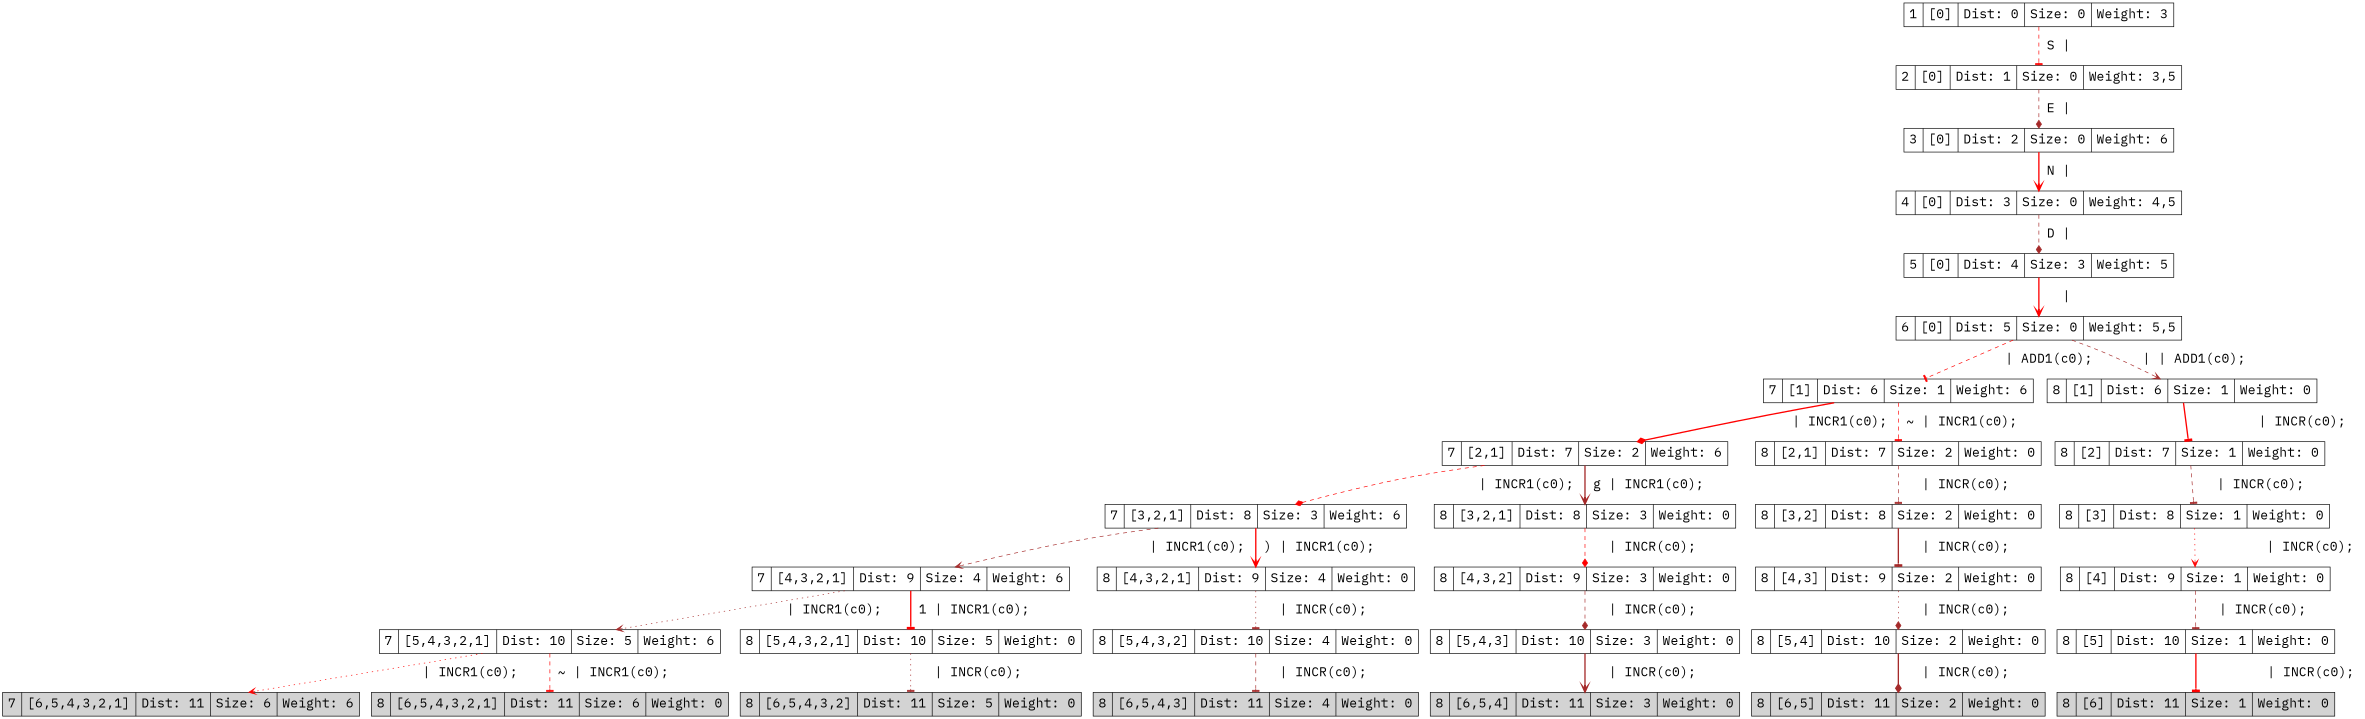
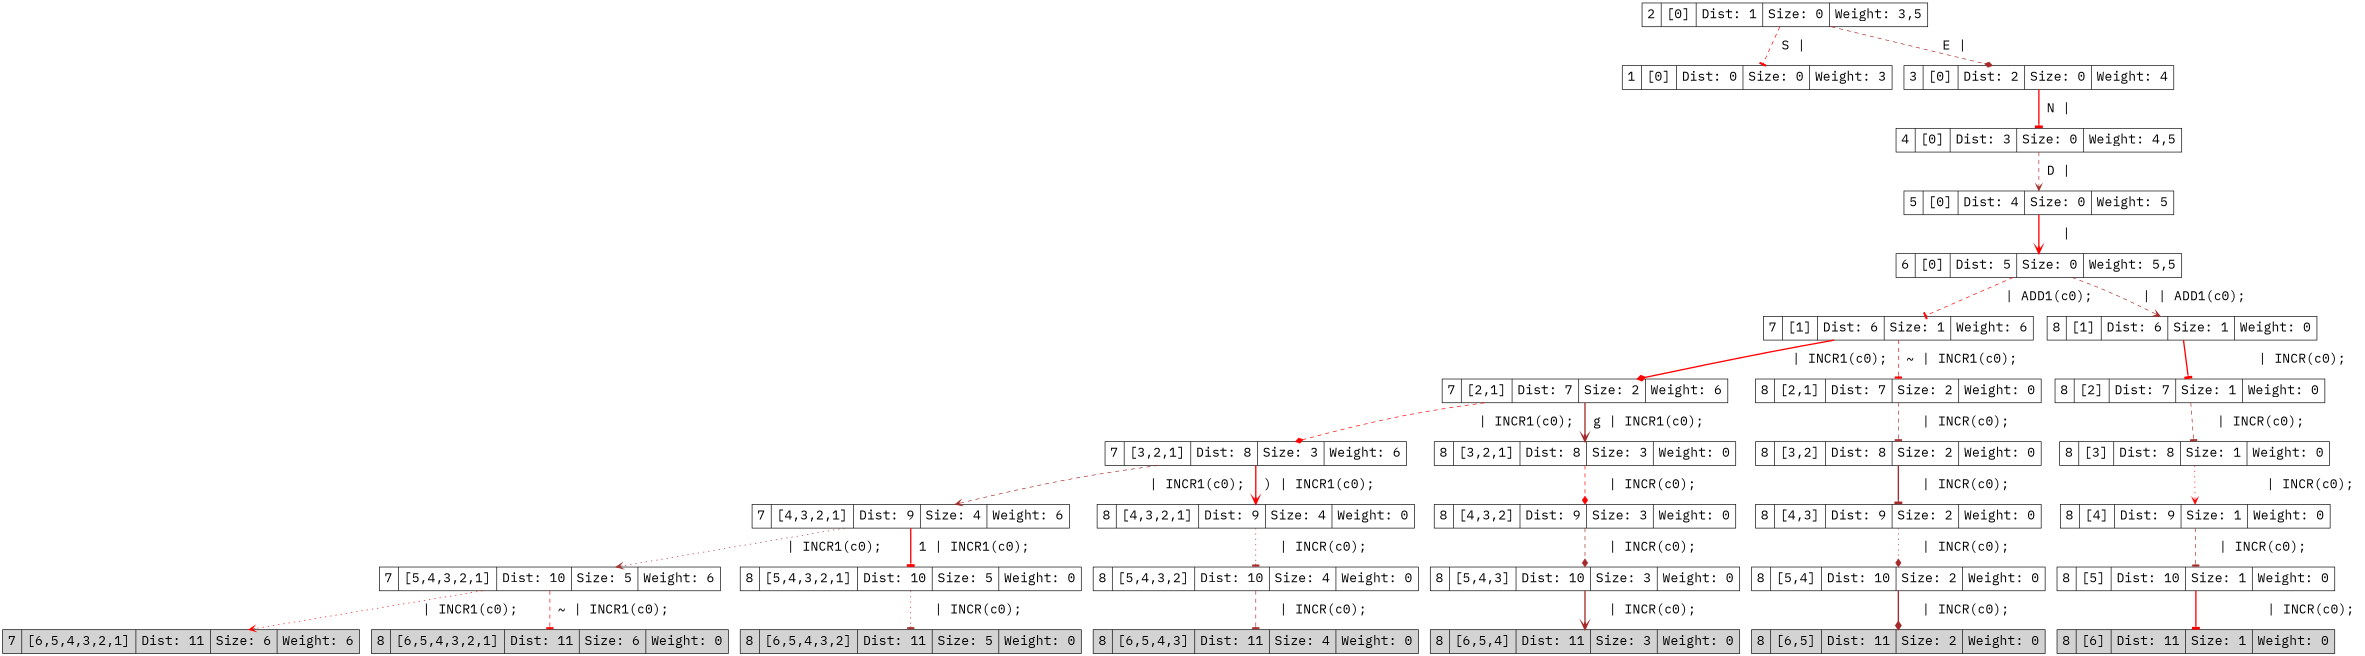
edge "1" -> "2": reversed
node "3": text "Weight: 6" -> "Weight: 4"
edge "3" -> "4": arrowhead vee -> tee
edge "4" -> "5": arrowhead diamond -> vee
node "5": text "Size: 3" -> "Size: 0"
